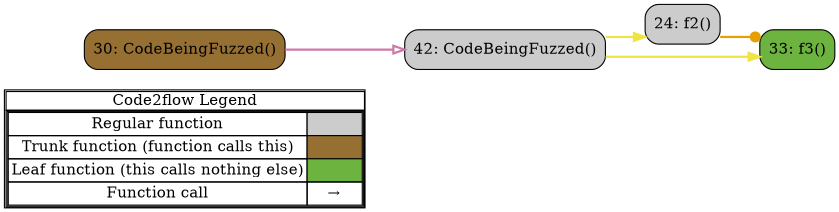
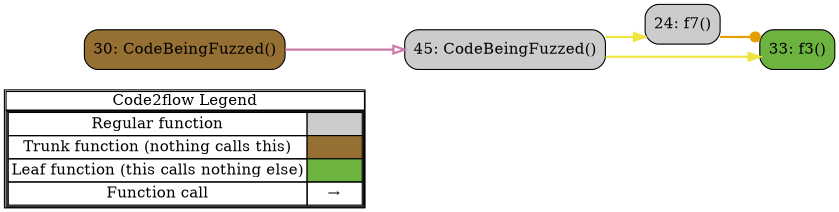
node "24: f2()": label "24: f2()" -> "24: f7()"
node "42: CodeBeingFuzzed()": label "42: CodeBeingFuzzed()" -> "45: CodeBeingFuzzed()"
node "Code2flow Legend": text "Trunk function (function calls this)" -> "Trunk function (nothing calls this)"
